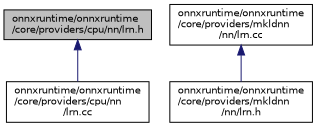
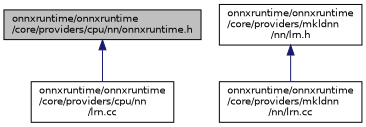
node "onnxruntime/onnxruntime /core/providers/cpu/nn/lrn.h": label "onnxruntime/onnxruntime /core/providers/cpu/nn/lrn.h" -> "onnxruntime/onnxruntime /core/providers/cpu/nn/onnxruntime.h"
edge "onnxruntime/onnxruntime /core/providers/mkldnn /nn/lrn.h" -> "onnxruntime/onnxruntime /core/providers/mkldnn /nn/lrn.cc": reversed
